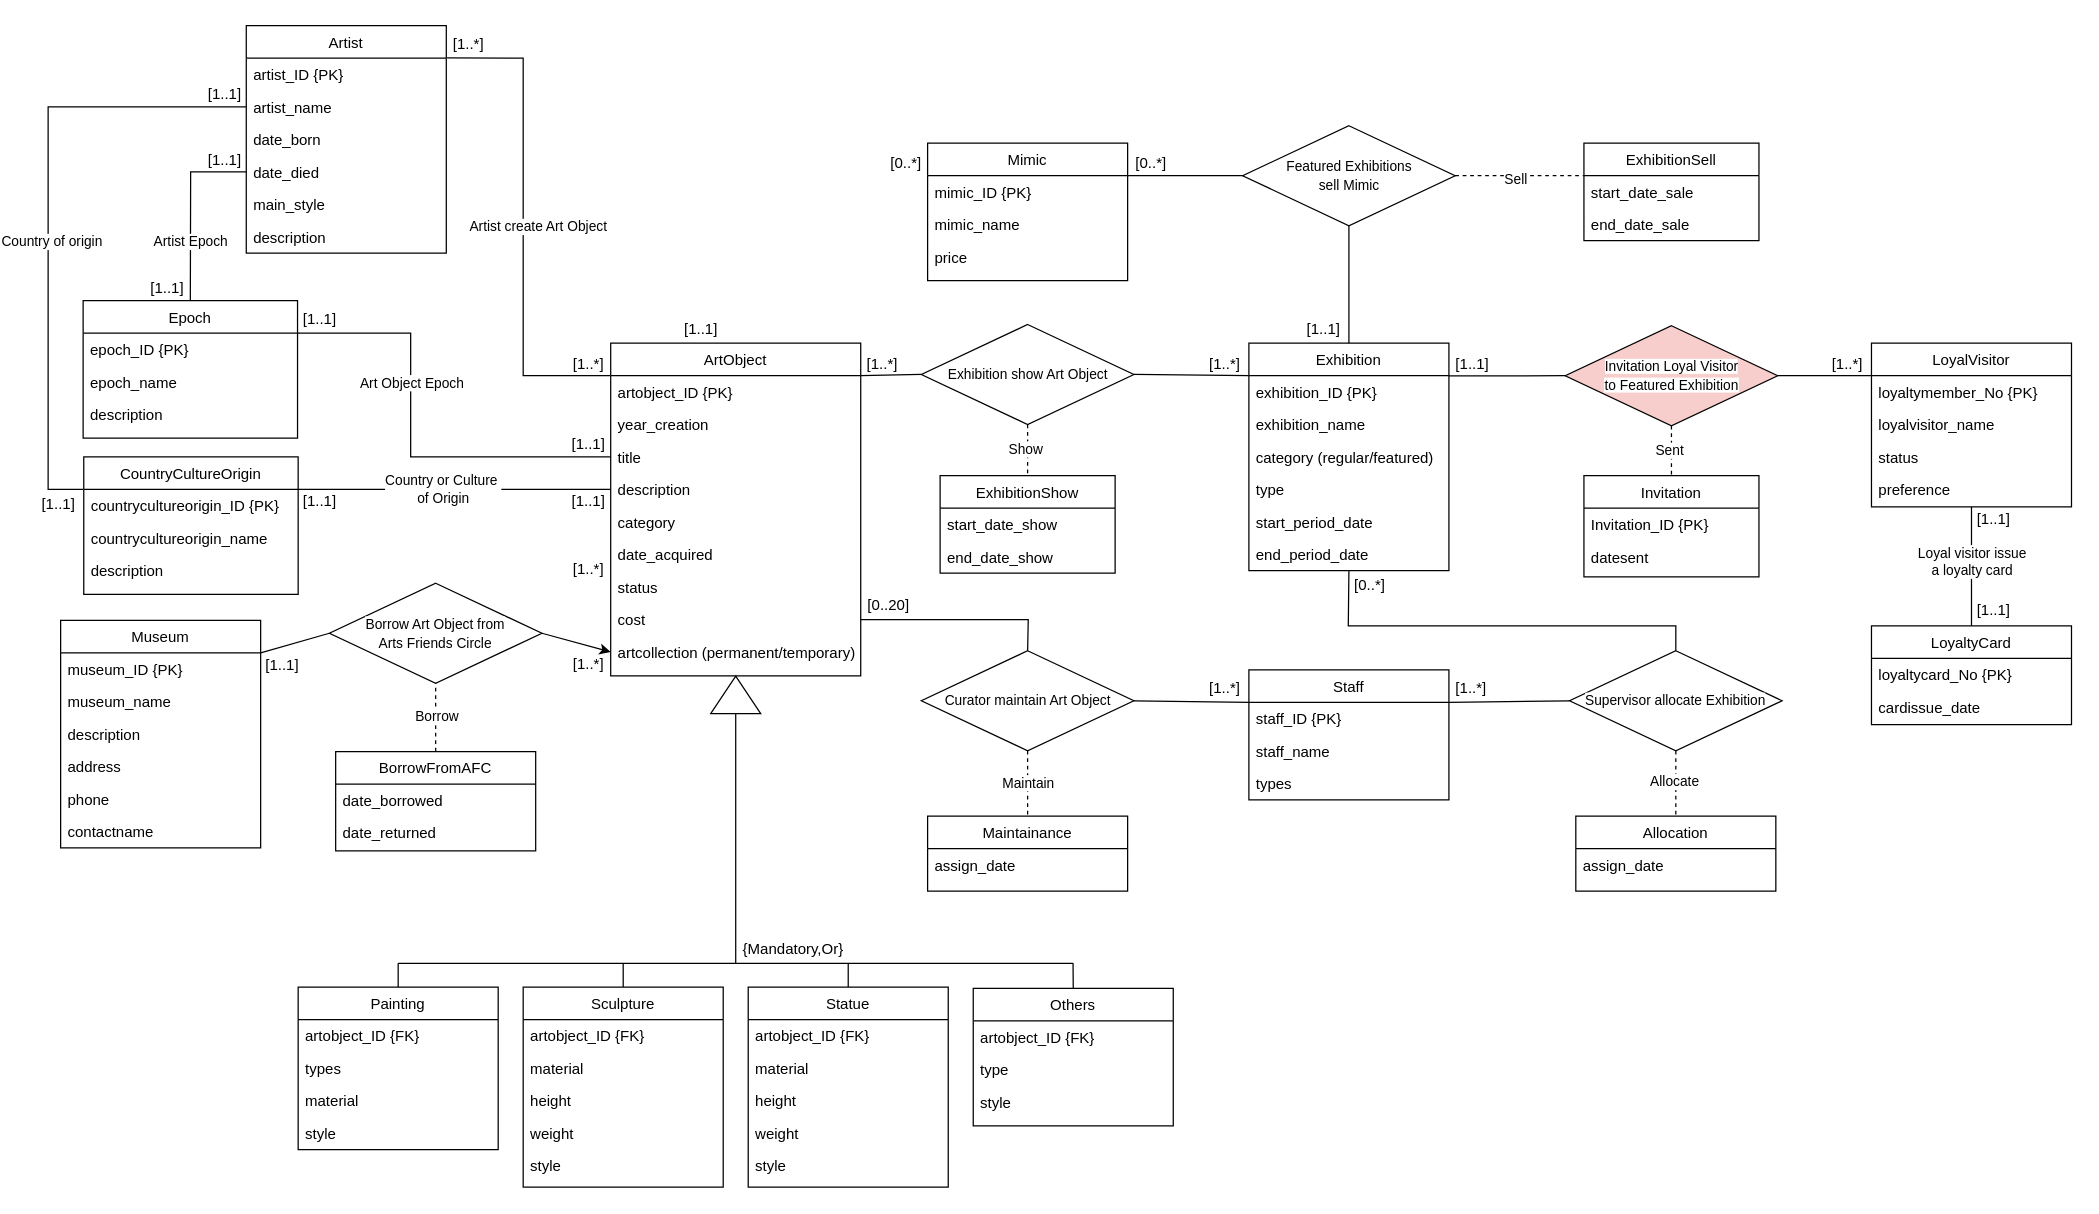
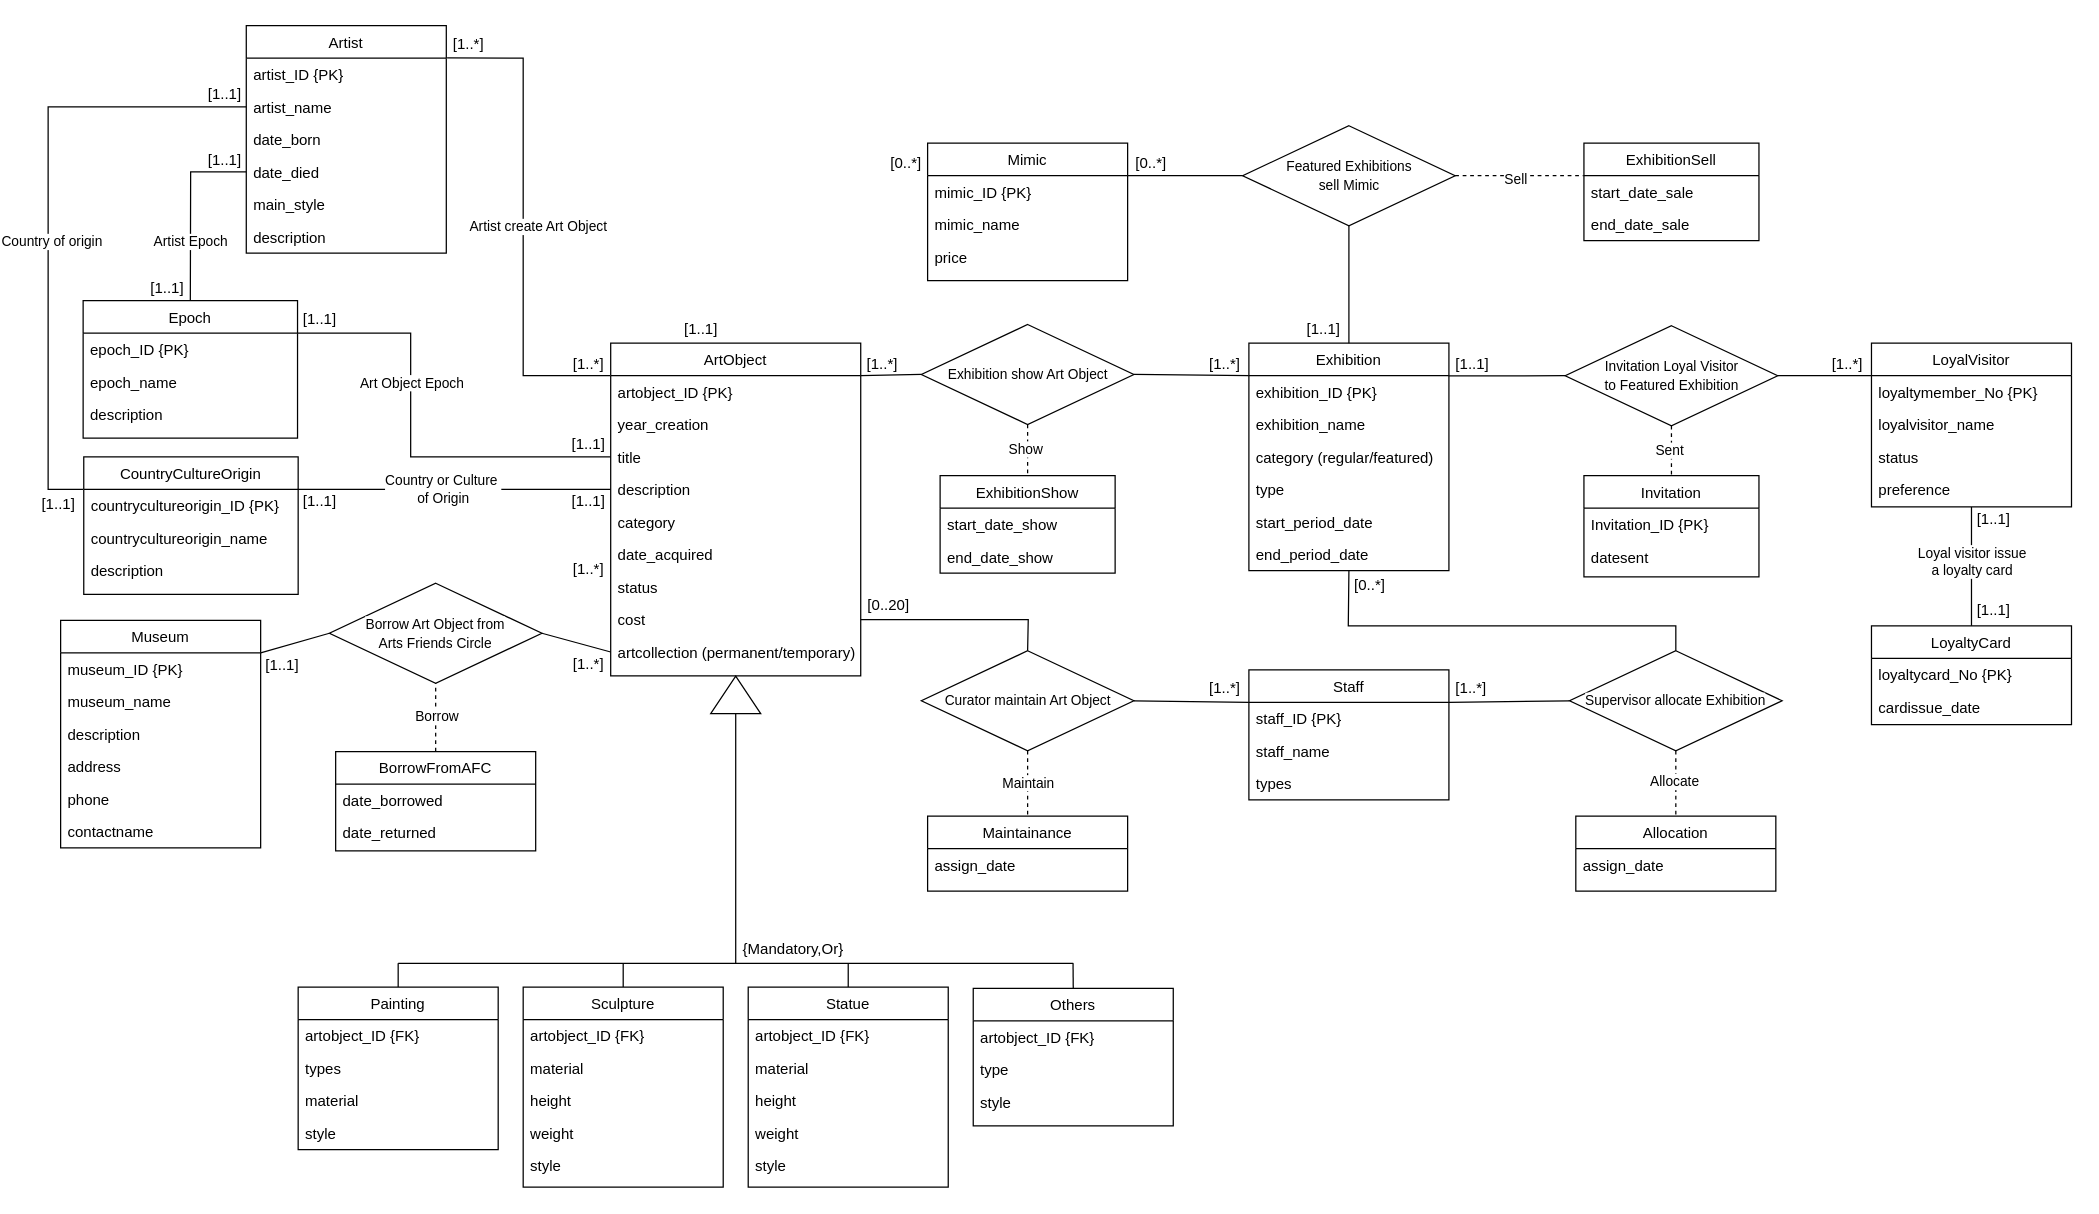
node "Invitation Loyal Visitor to Featured Exhibition": fillcolor #f8cecc -> #ffffff
edge "Borrow Art Object fromArts Friends Circle" -> "artcollection (permanent/temporary)": arrowhead classic -> none
